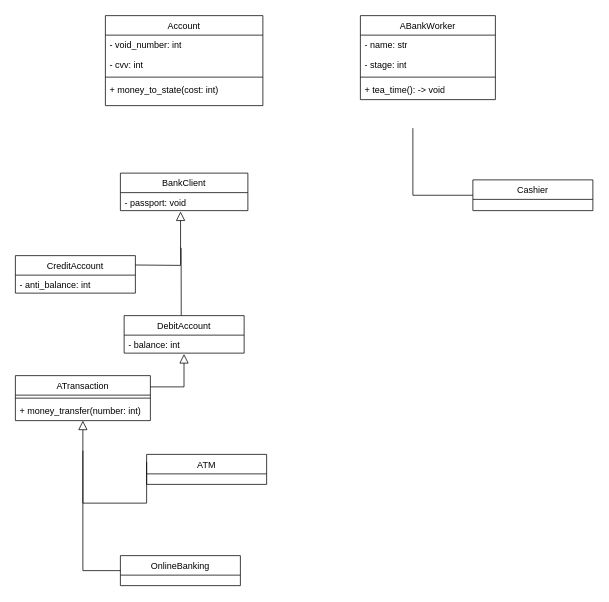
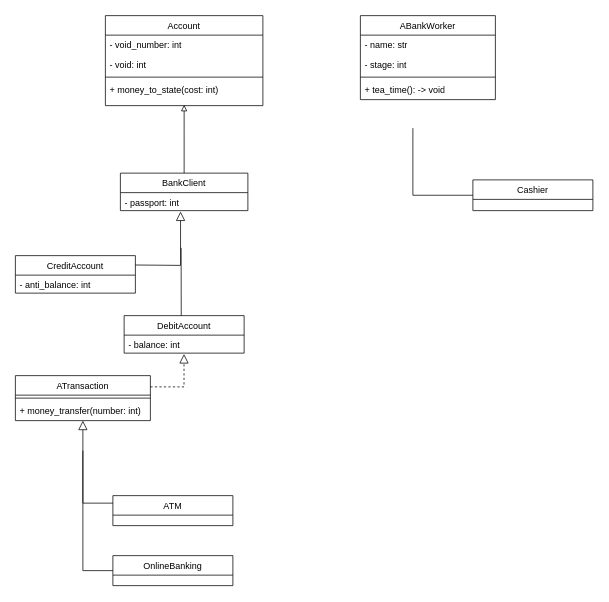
node "- cvv: int": label "- cvv: int" -> "- void: int"
edge "BankClient" -> "+ money_to_state(cost: int)": added
node "- passport: void": label "- passport: void" -> "- passport: int"
edge "ATransaction" -> "- balance: int": style solid -> dashed
node "ATM": moved (207, 469) -> (173, 510)
node "OnlineBanking": moved (180, 570) -> (173, 570)
